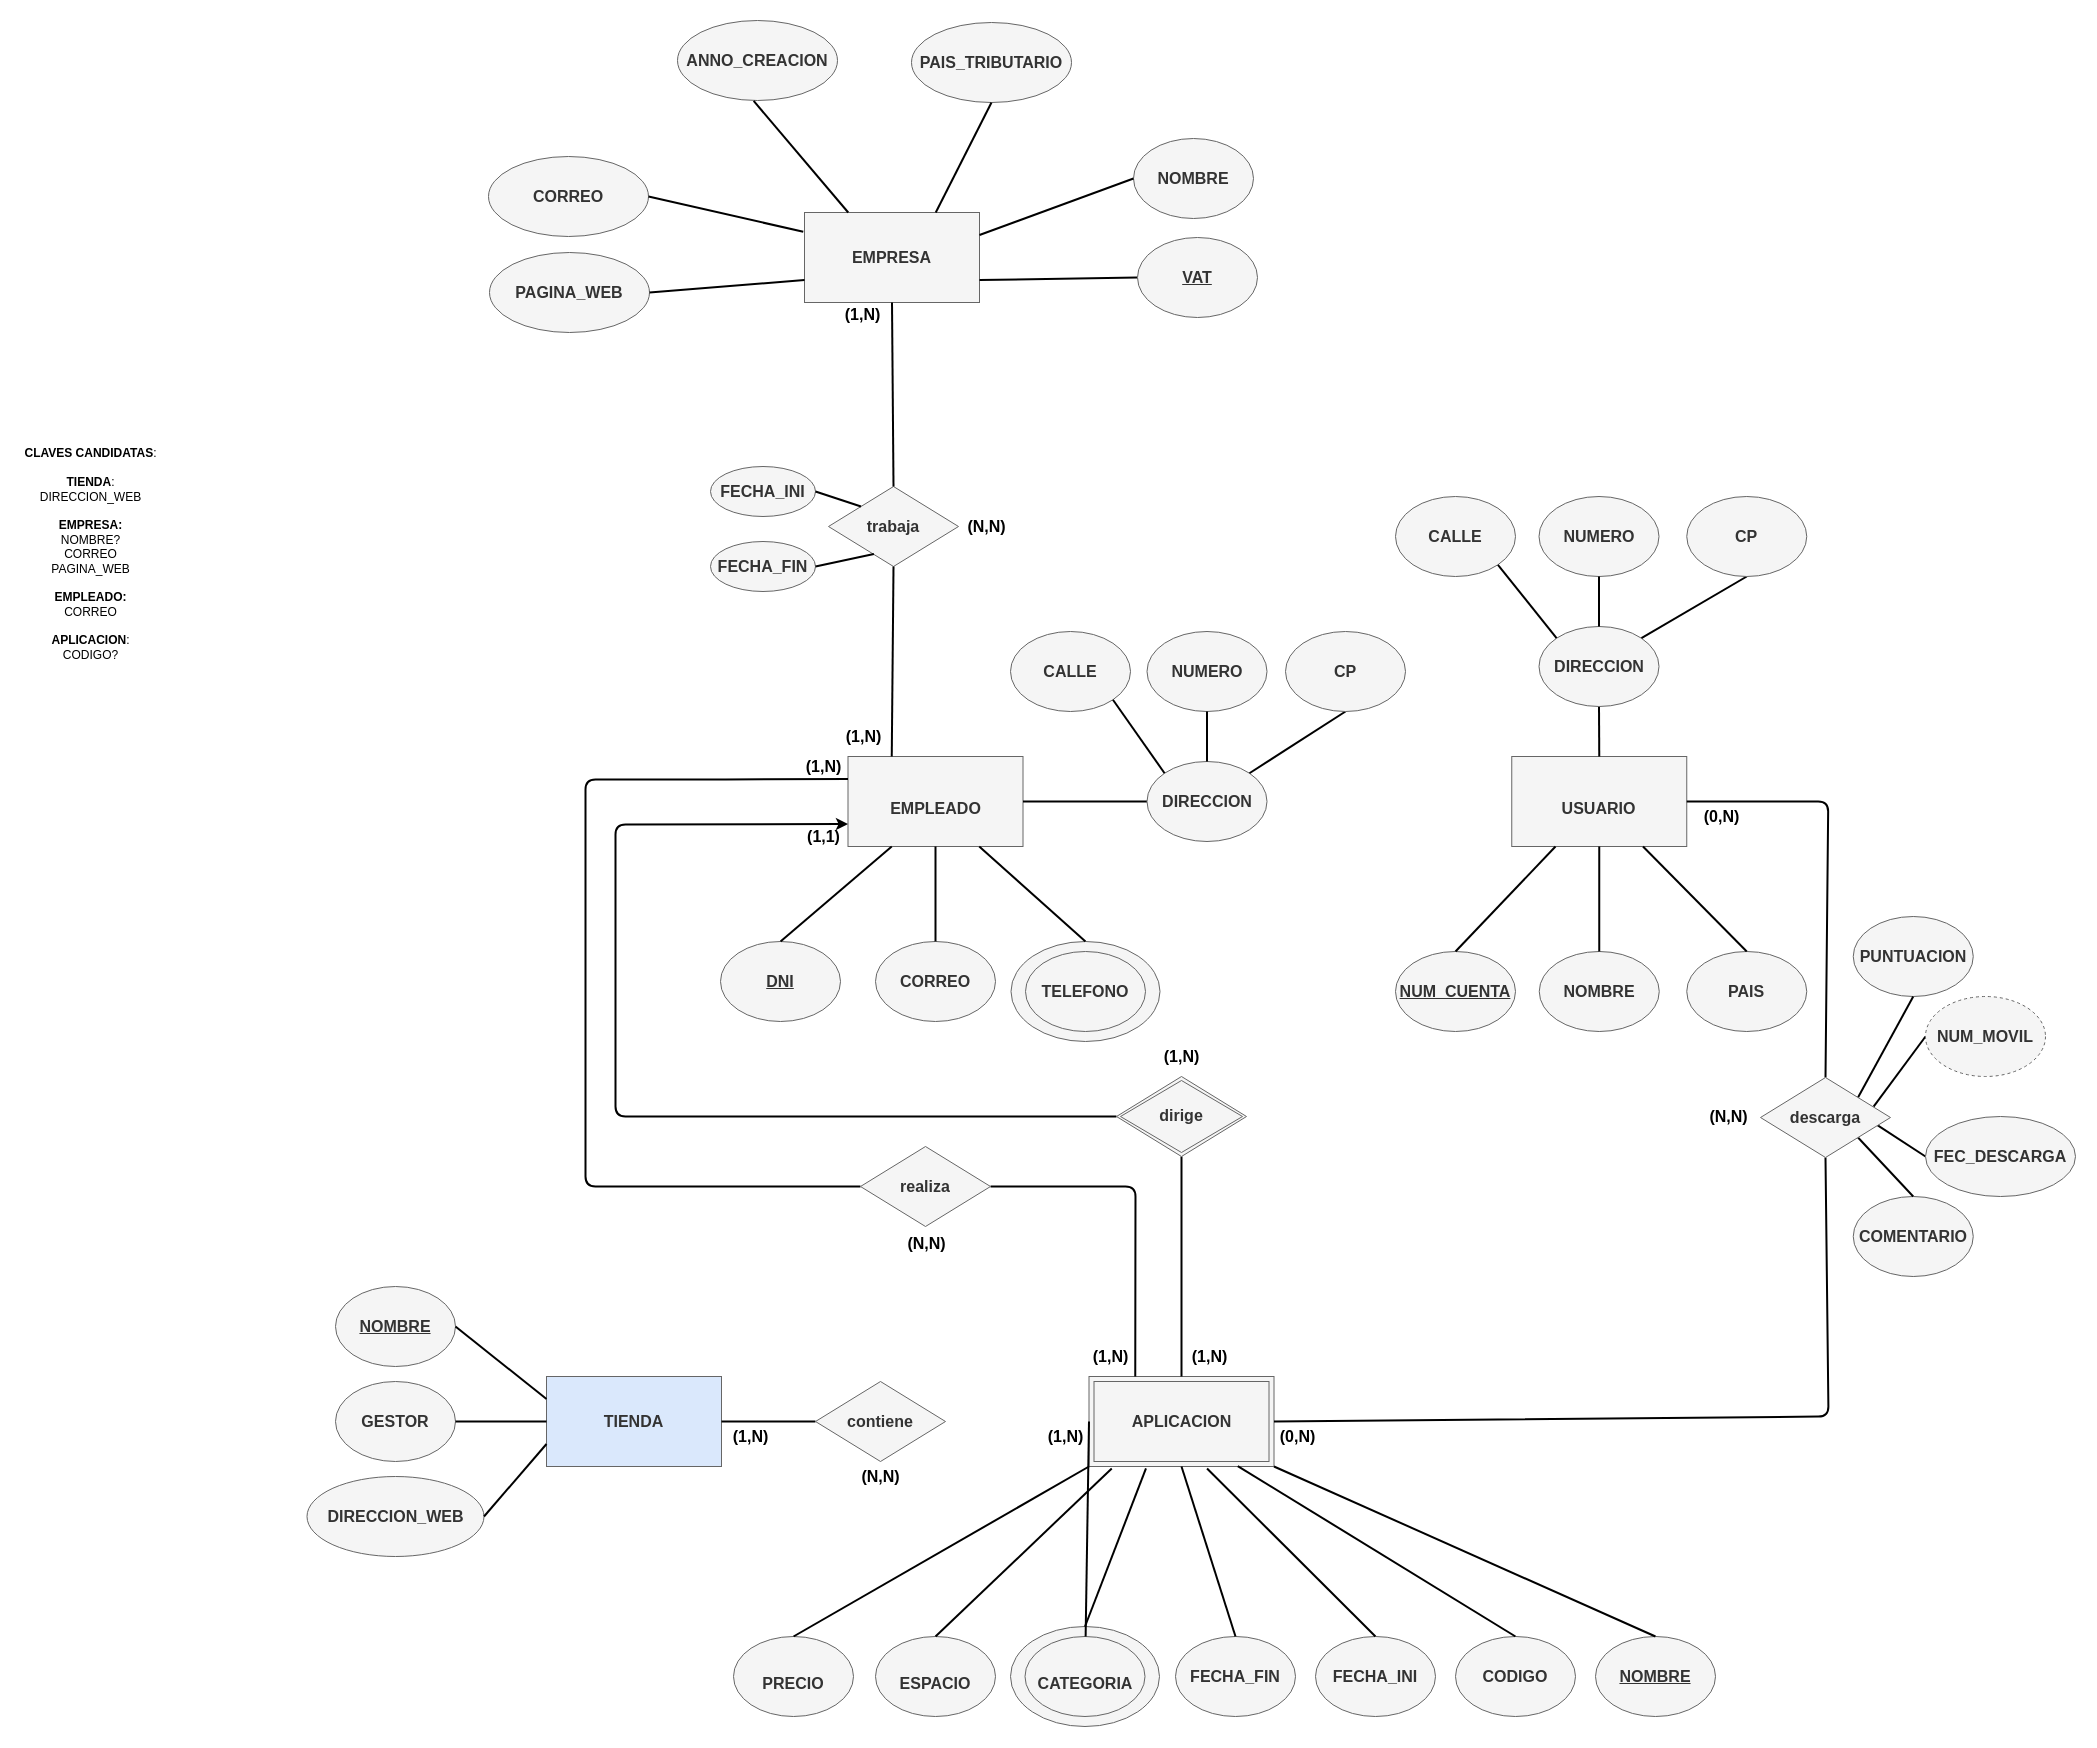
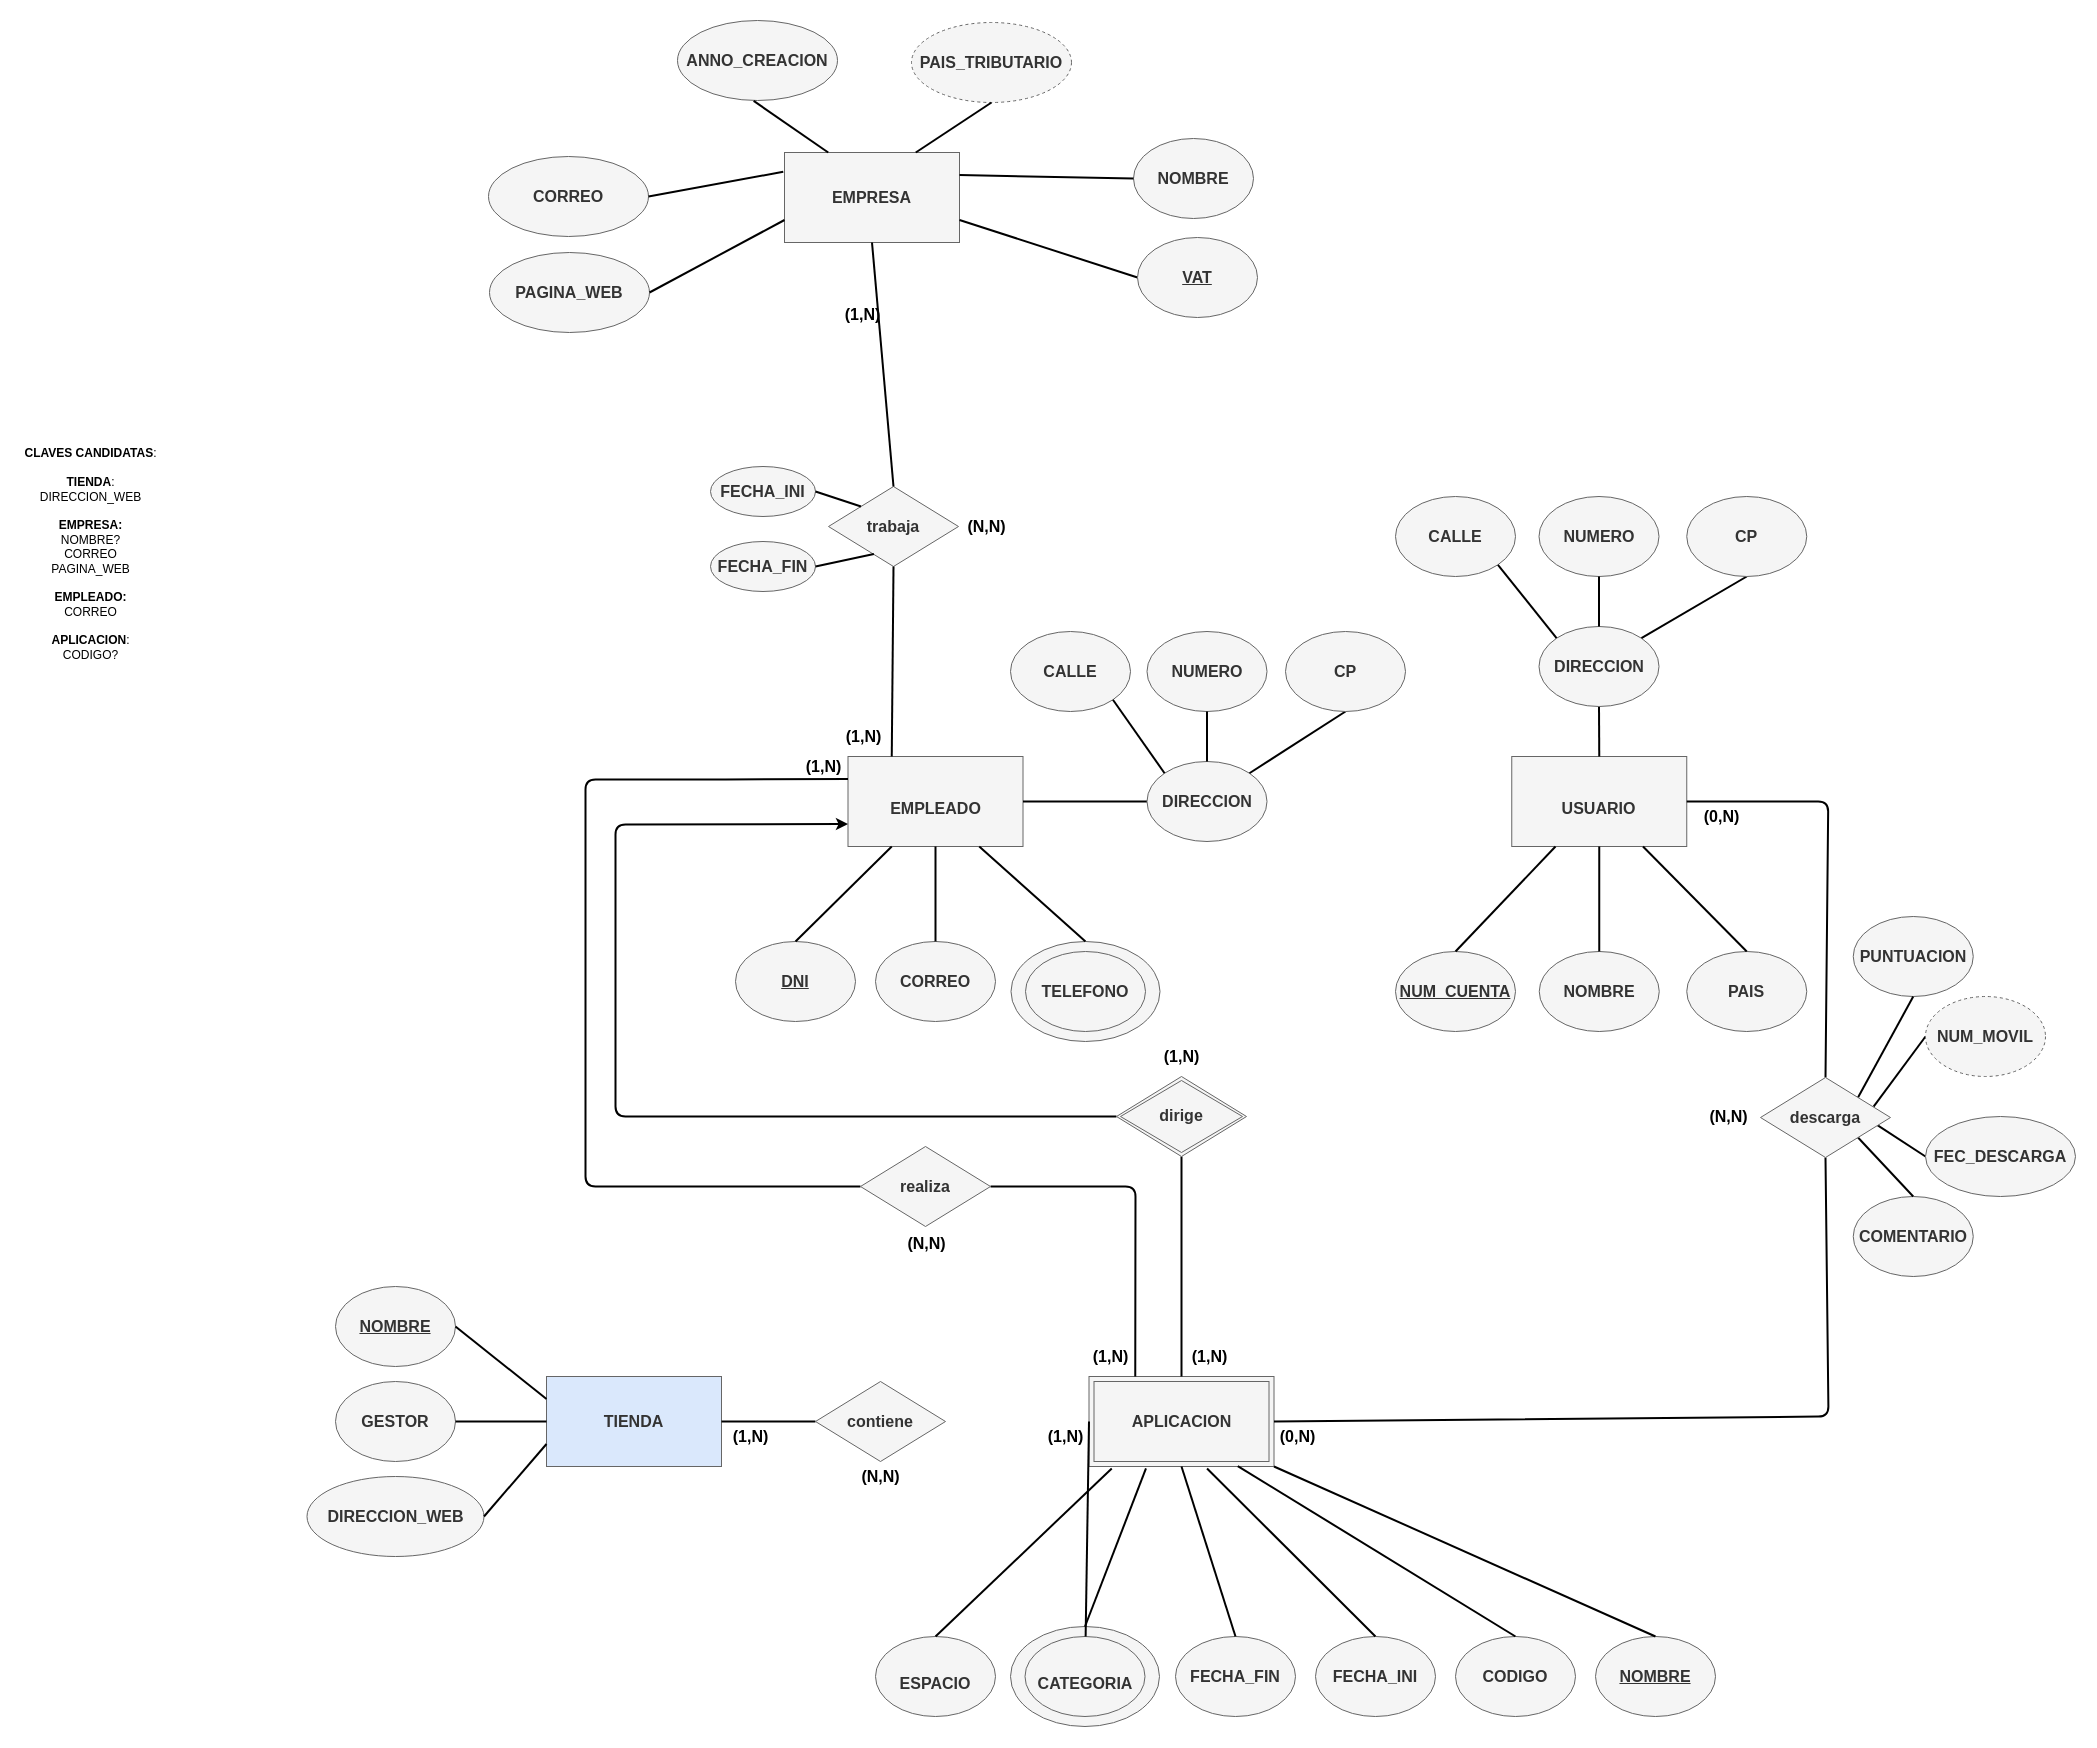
node "PAIS_TRIBUTARIO": style solid -> dashed
node "EMPRESA": moved (892, 258) -> (872, 198)
node "(1,1)": removed
node "DNI": moved (781, 982) -> (796, 982)
edge "APLICACION" -- "PRECIO": removed
node "PRECIO": removed
